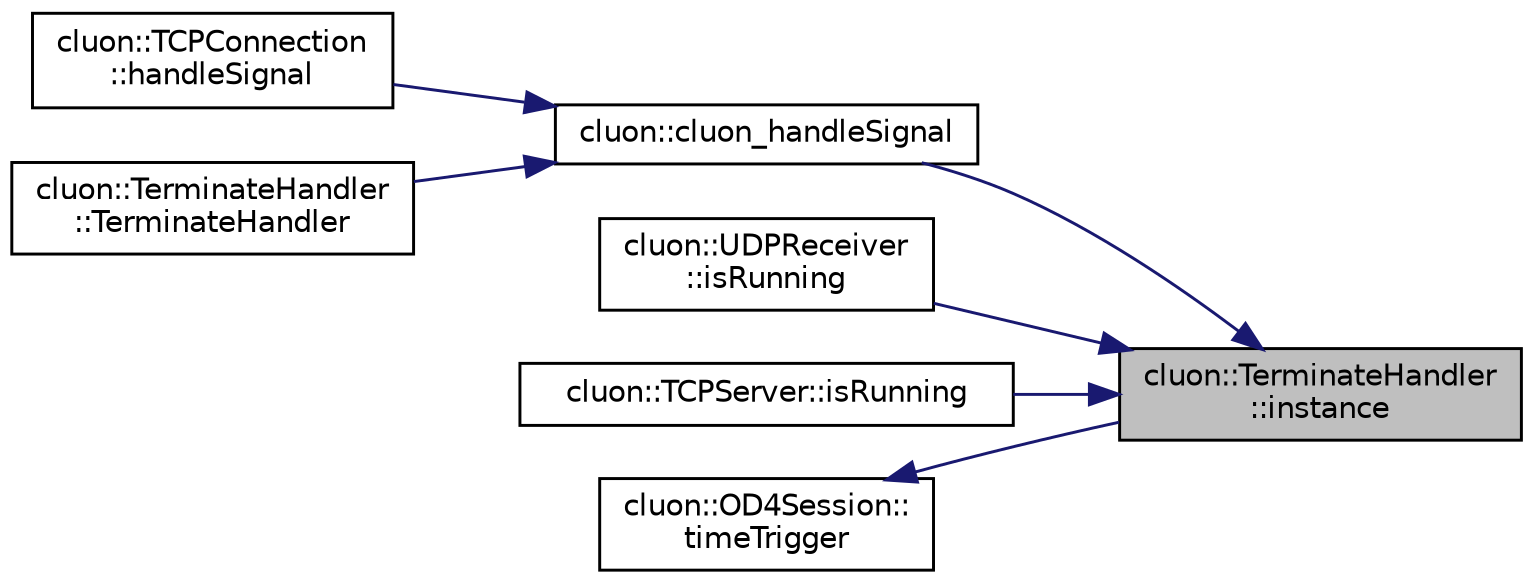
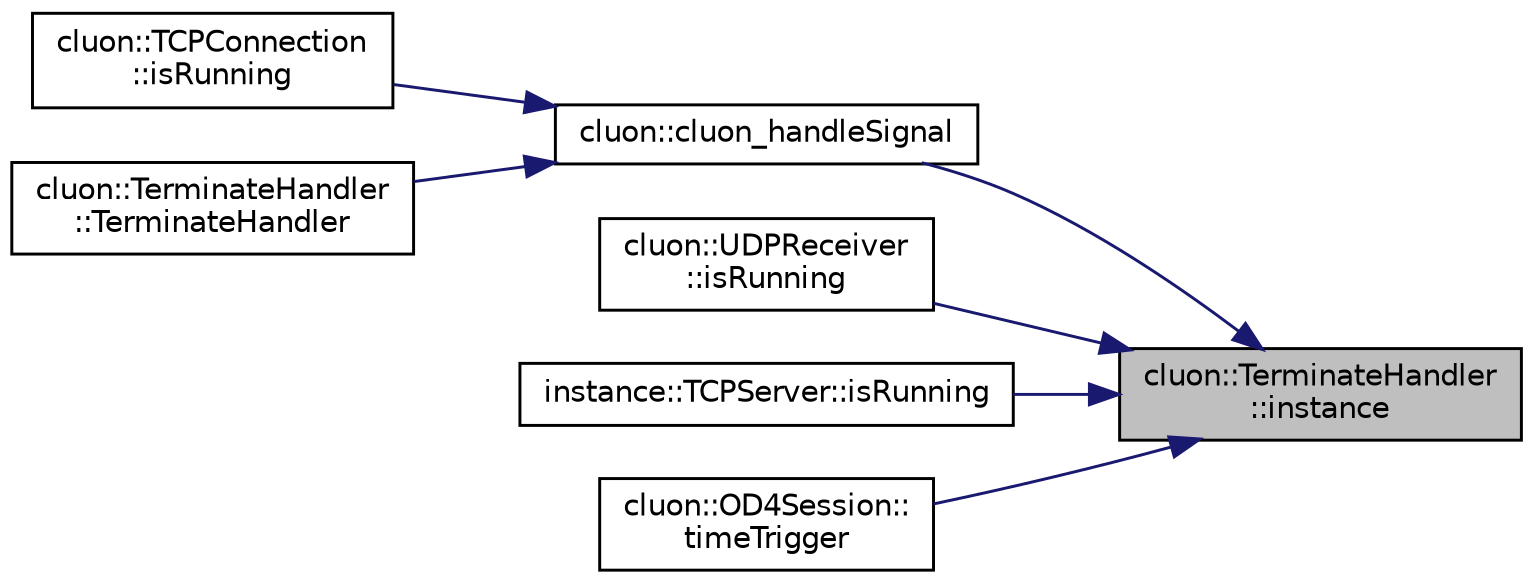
node "cluon::TCPConnection ::handleSignal": label "cluon::TCPConnection ::handleSignal" -> "cluon::TCPConnection ::isRunning"
node "cluon::TCPServer::isRunning": label "cluon::TCPServer::isRunning" -> "instance::TCPServer::isRunning"
edge "cluon::TerminateHandler ::instance" -> "cluon::OD4Session:: timeTrigger": reversed
